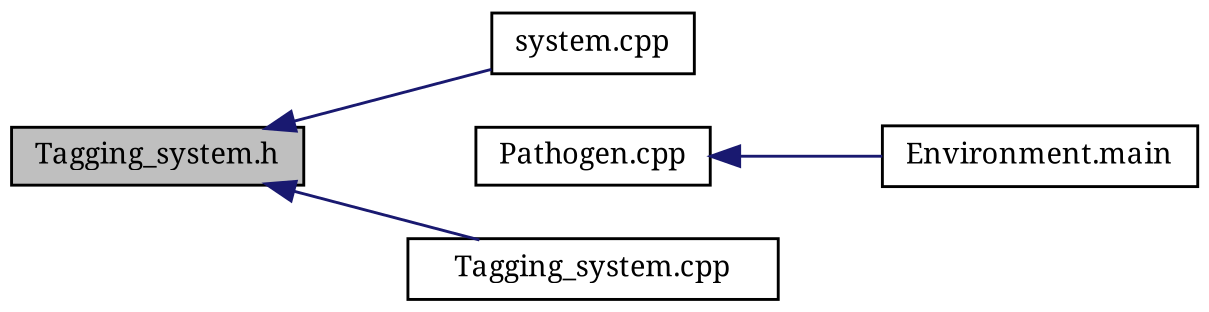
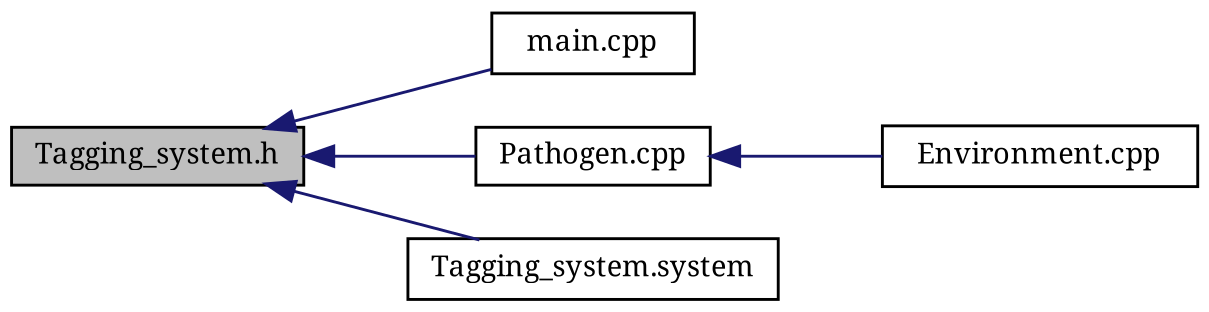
node "system.cpp": label "system.cpp" -> "main.cpp"
edge "Pathogen.cpp" -> "Tagging_system.h": added
node "Environment.main": label "Environment.main" -> "Environment.cpp"
node "Tagging_system.cpp": label "Tagging_system.cpp" -> "Tagging_system.system"
